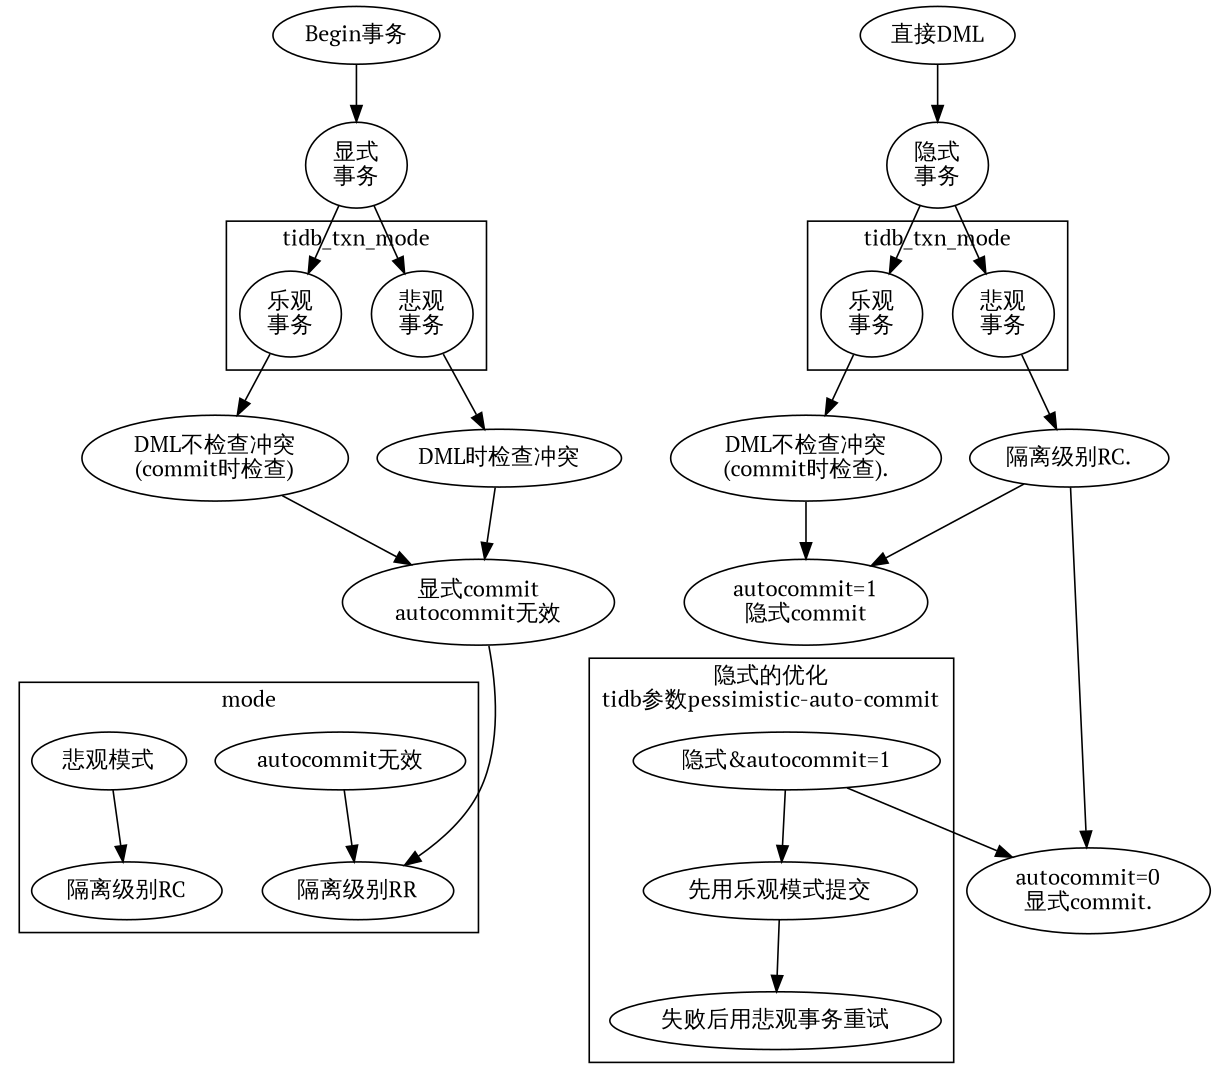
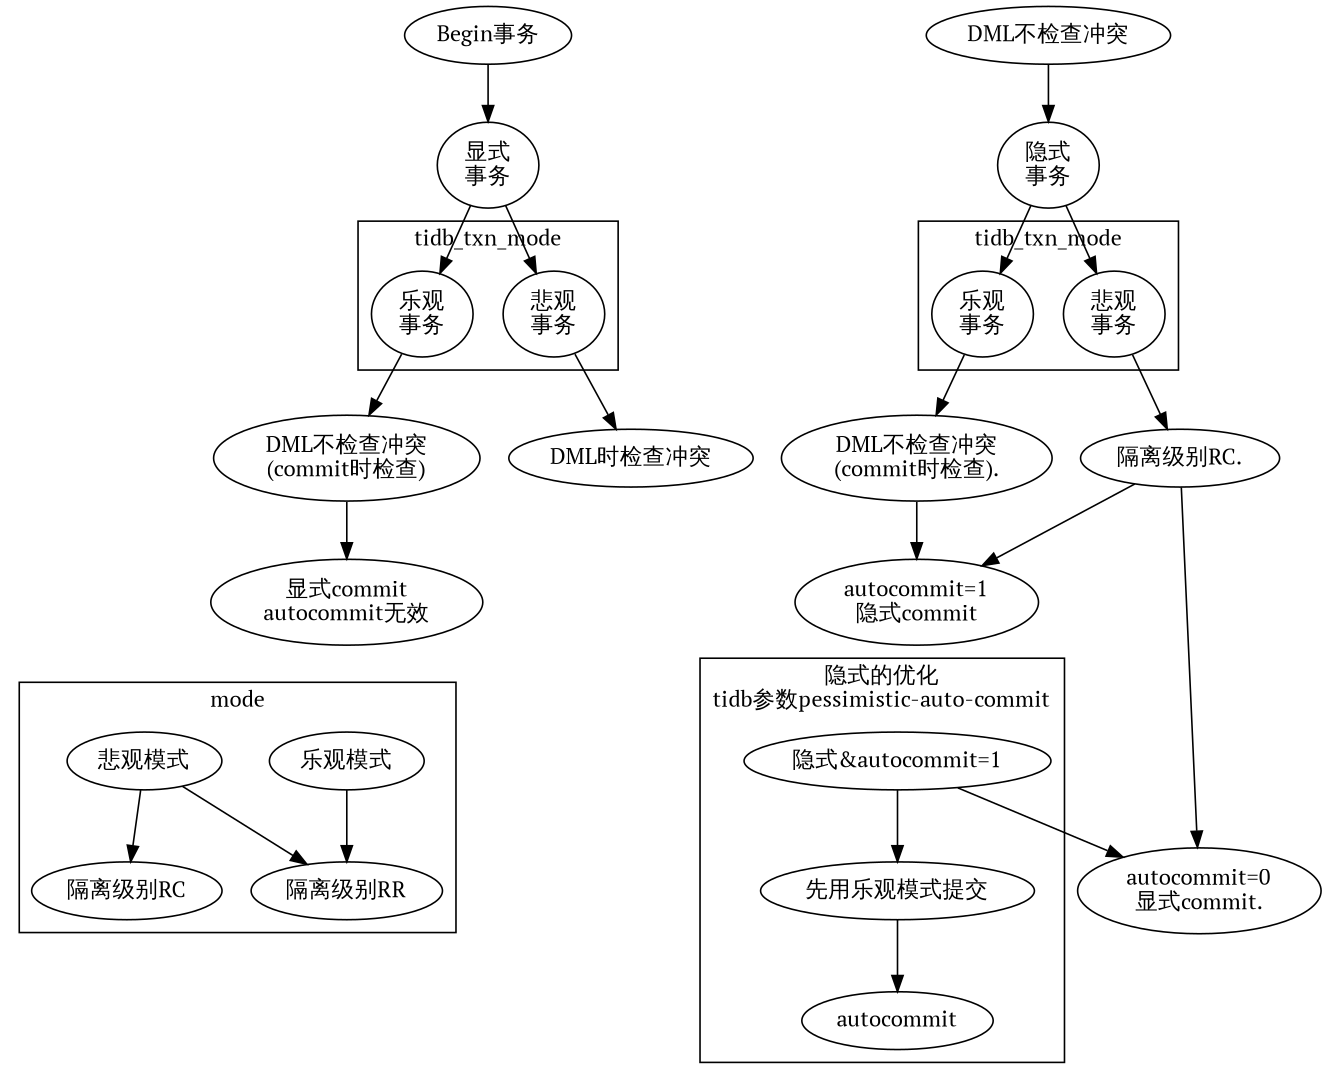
node "直接DML": label "直接DML" -> "DML不检查冲突"
edge "DML时检查冲突" -> "显式commit autocommit无效": removed
node "autocommit无效": label "autocommit无效" -> "乐观模式"
edge "显式commit autocommit无效" -> "隔离级别RR": now "悲观模式" -> "隔离级别RR"
node "失败后用悲观事务重试": label "失败后用悲观事务重试" -> "autocommit"
